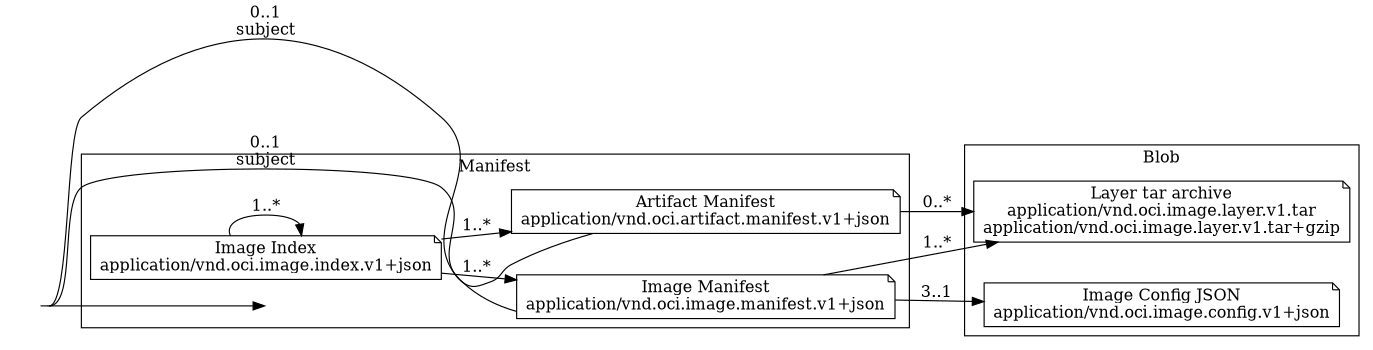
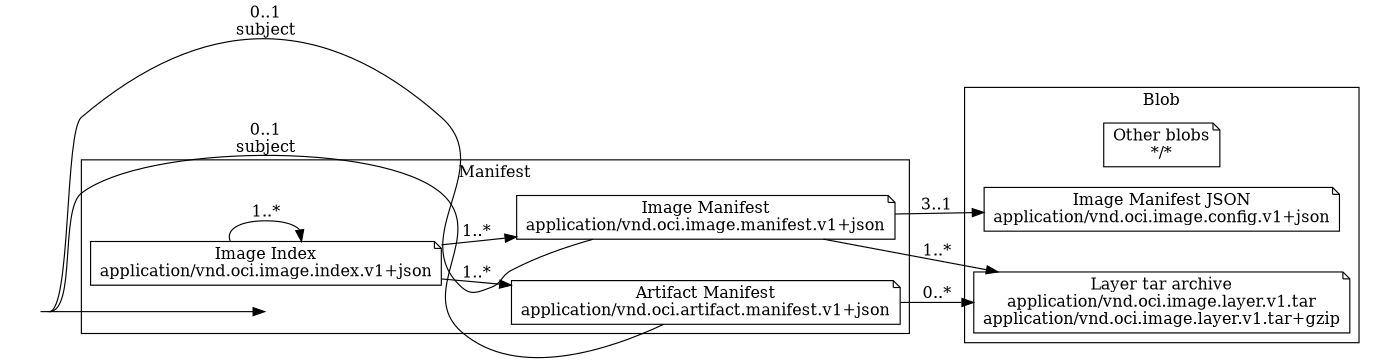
node "Other blobs */*": added
node "Image Config JSON application/vnd.oci.image.config.v1+json": label "Image Config JSON application/vnd.oci.image.config.v1+json" -> "Image Manifest JSON application/vnd.oci.image.config.v1+json"
